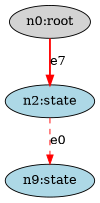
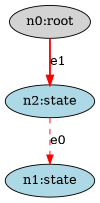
edge "n0:root" -> "n2:state": label "e7" -> "e1"
node "n9:state": label "n9:state" -> "n1:state"
